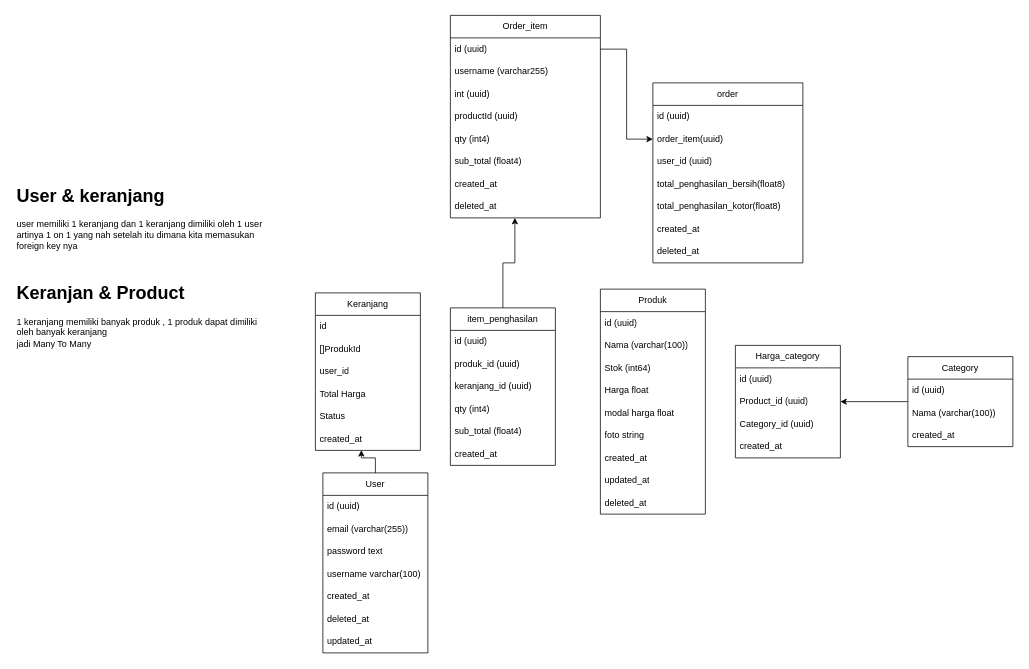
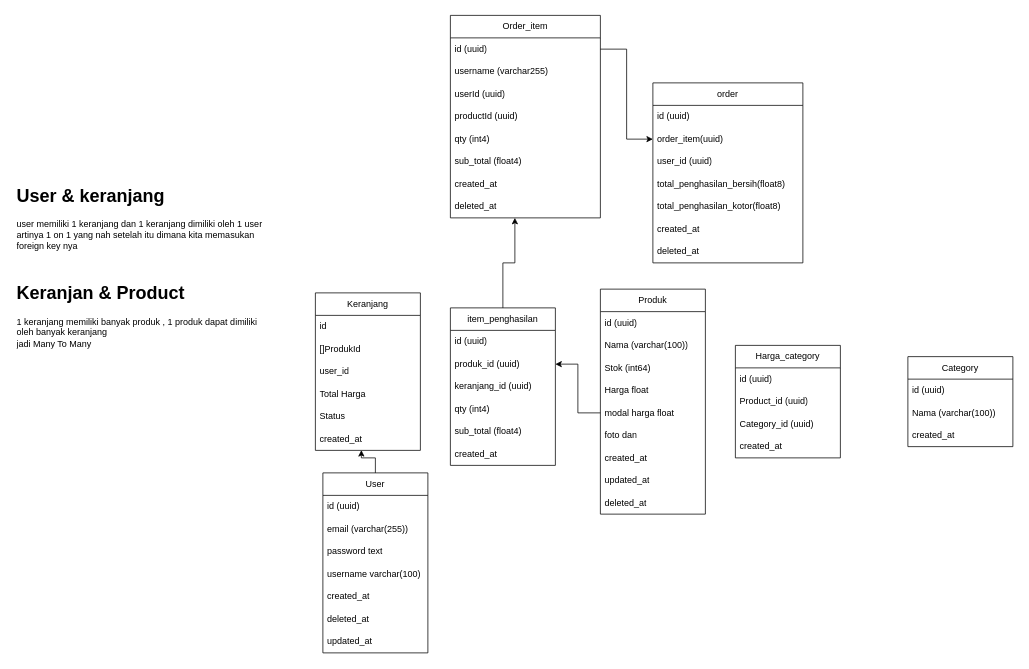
node "int (uuid)": label "int (uuid)" -> "userId (uuid)"
edge "Category" -> "Product_id (uuid)": removed
edge "modal harga float" -> "produk_id (uuid)": added
node "foto string": label "foto string" -> "foto dan"
